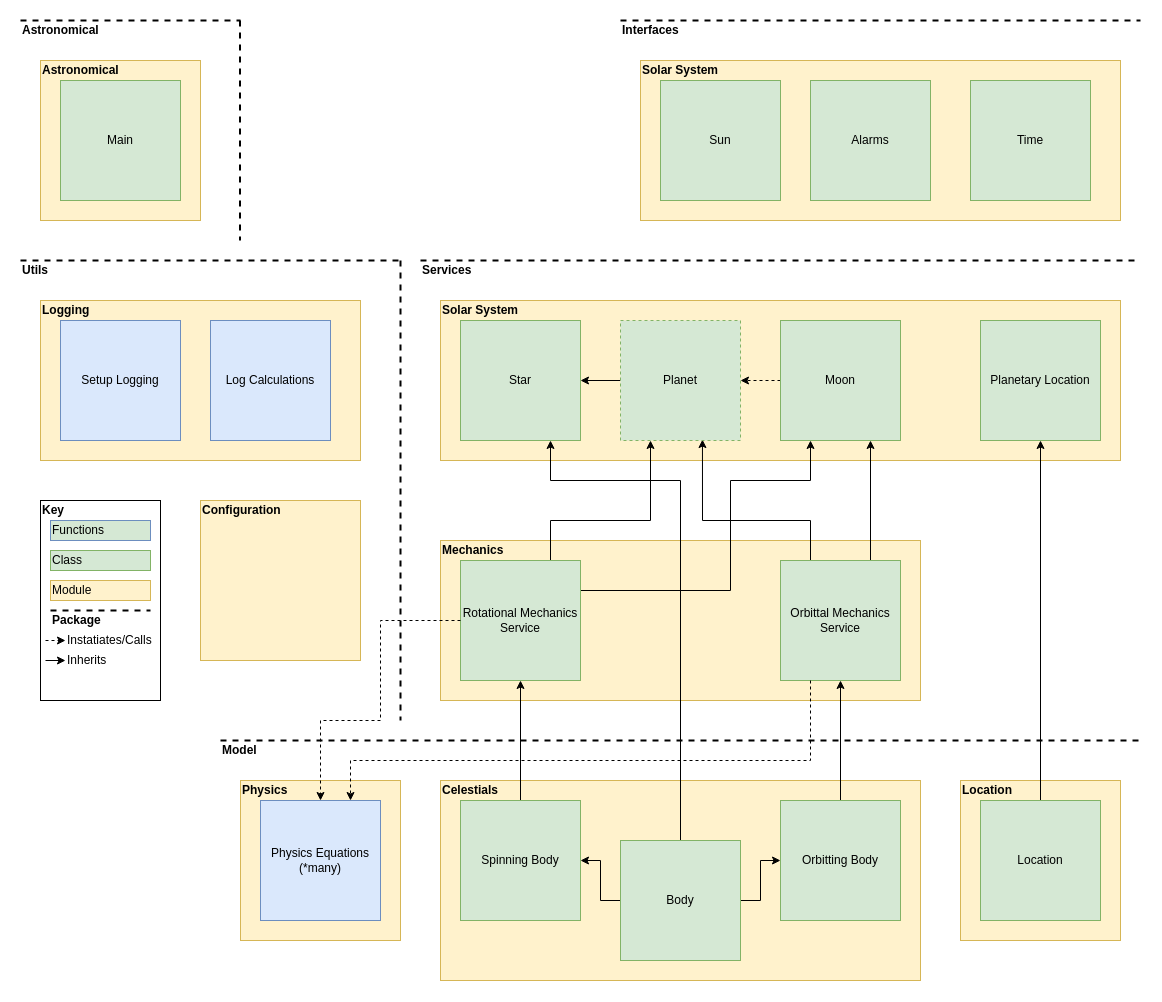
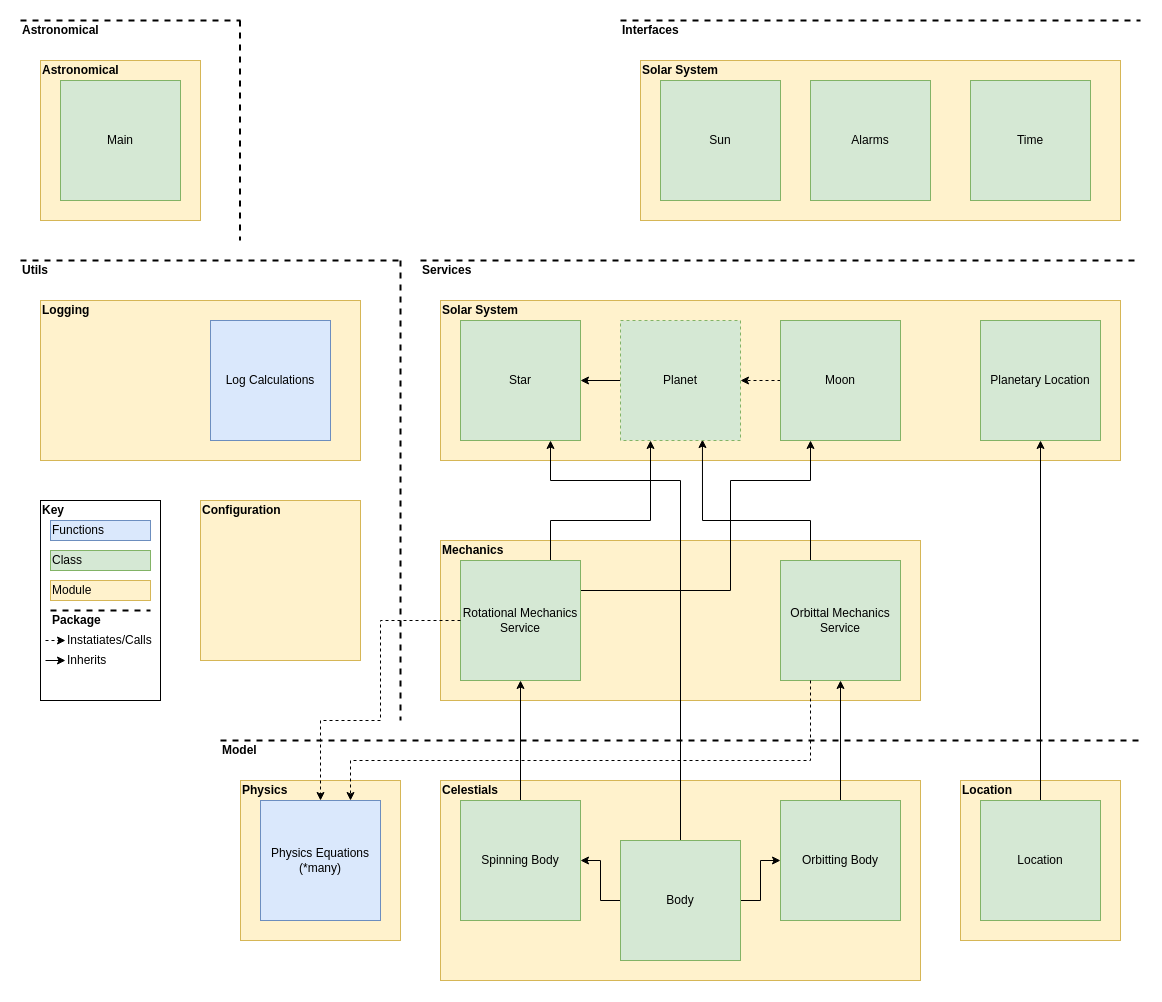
node "Setup Logging": removed
edge "Orbittal Mechanics Service" -> "Moon": removed
node "Functions": fillcolor #d5e8d4 -> #dae8fc
